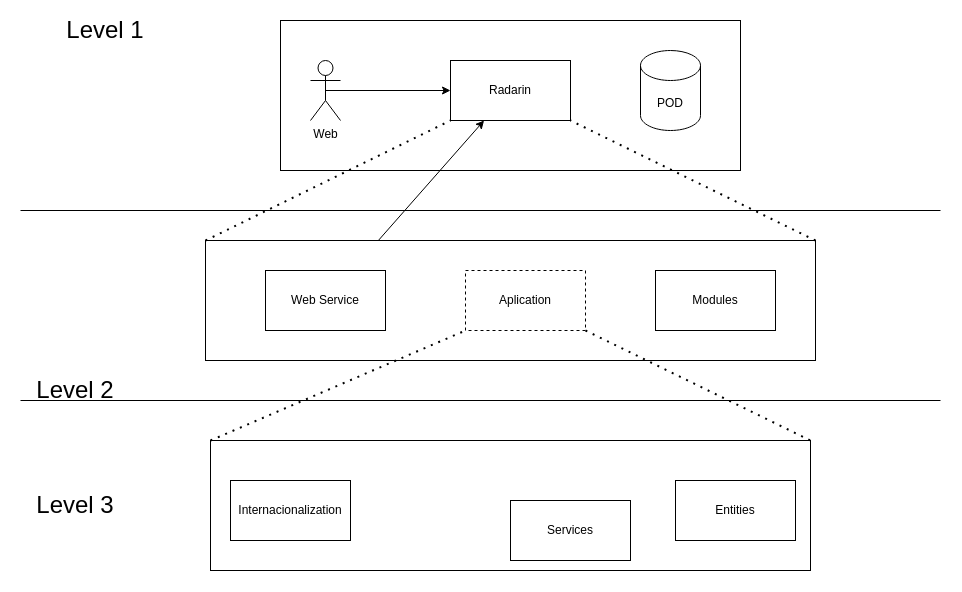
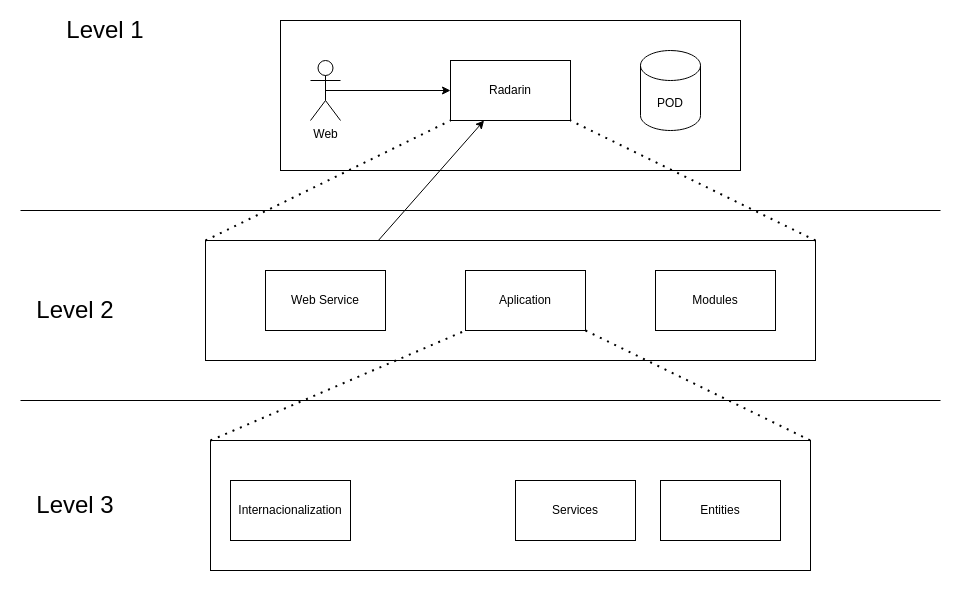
node "Aplication": style dashed -> solid
node "Level 2": moved (76, 391) -> (76, 311)
node "Entities": moved (736, 511) -> (721, 511)
node "Services": moved (571, 531) -> (576, 511)
